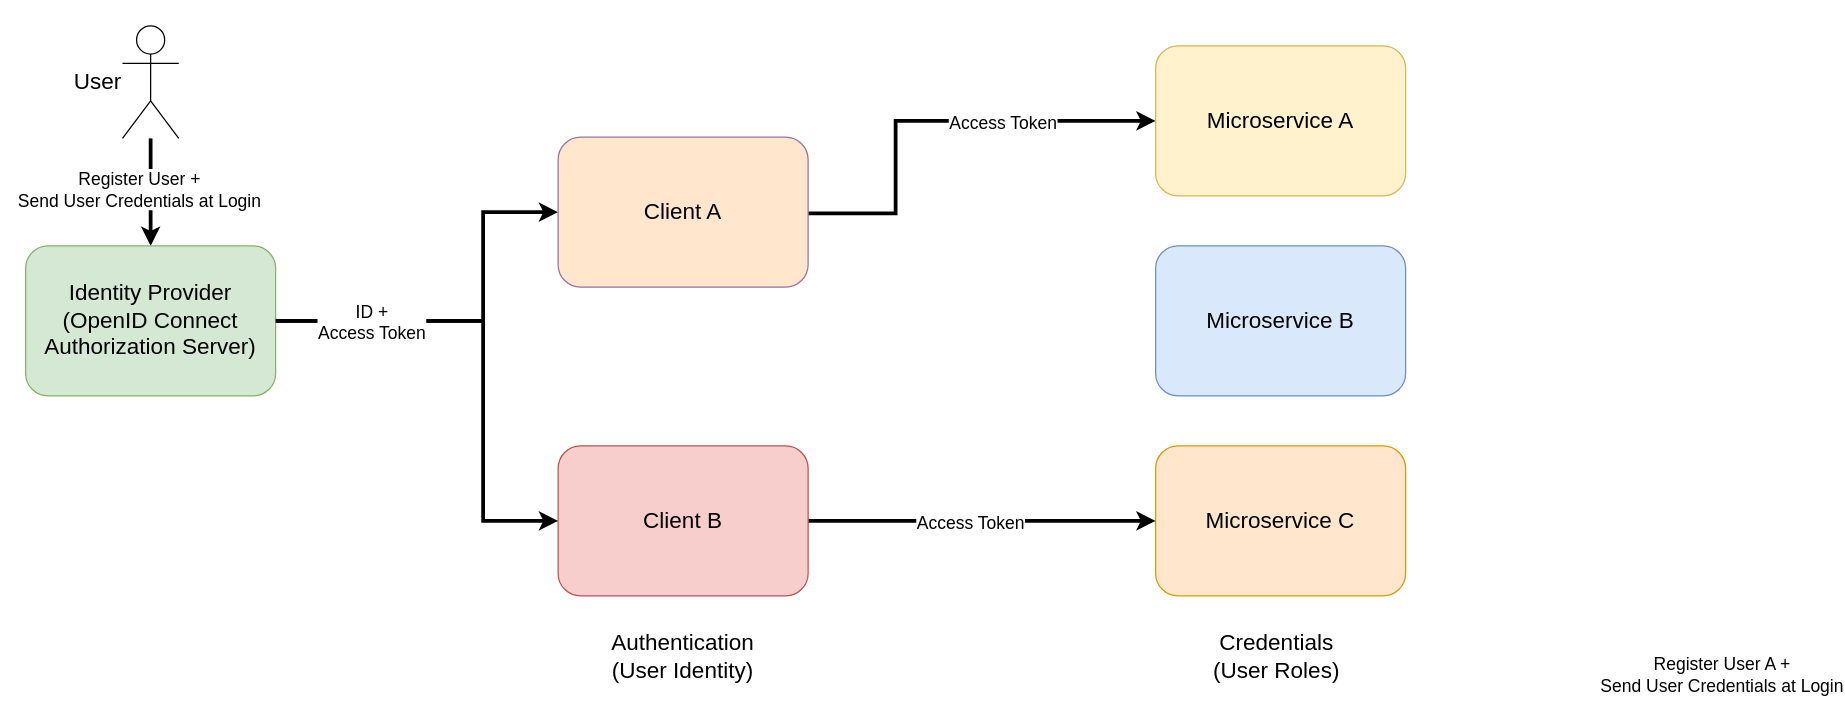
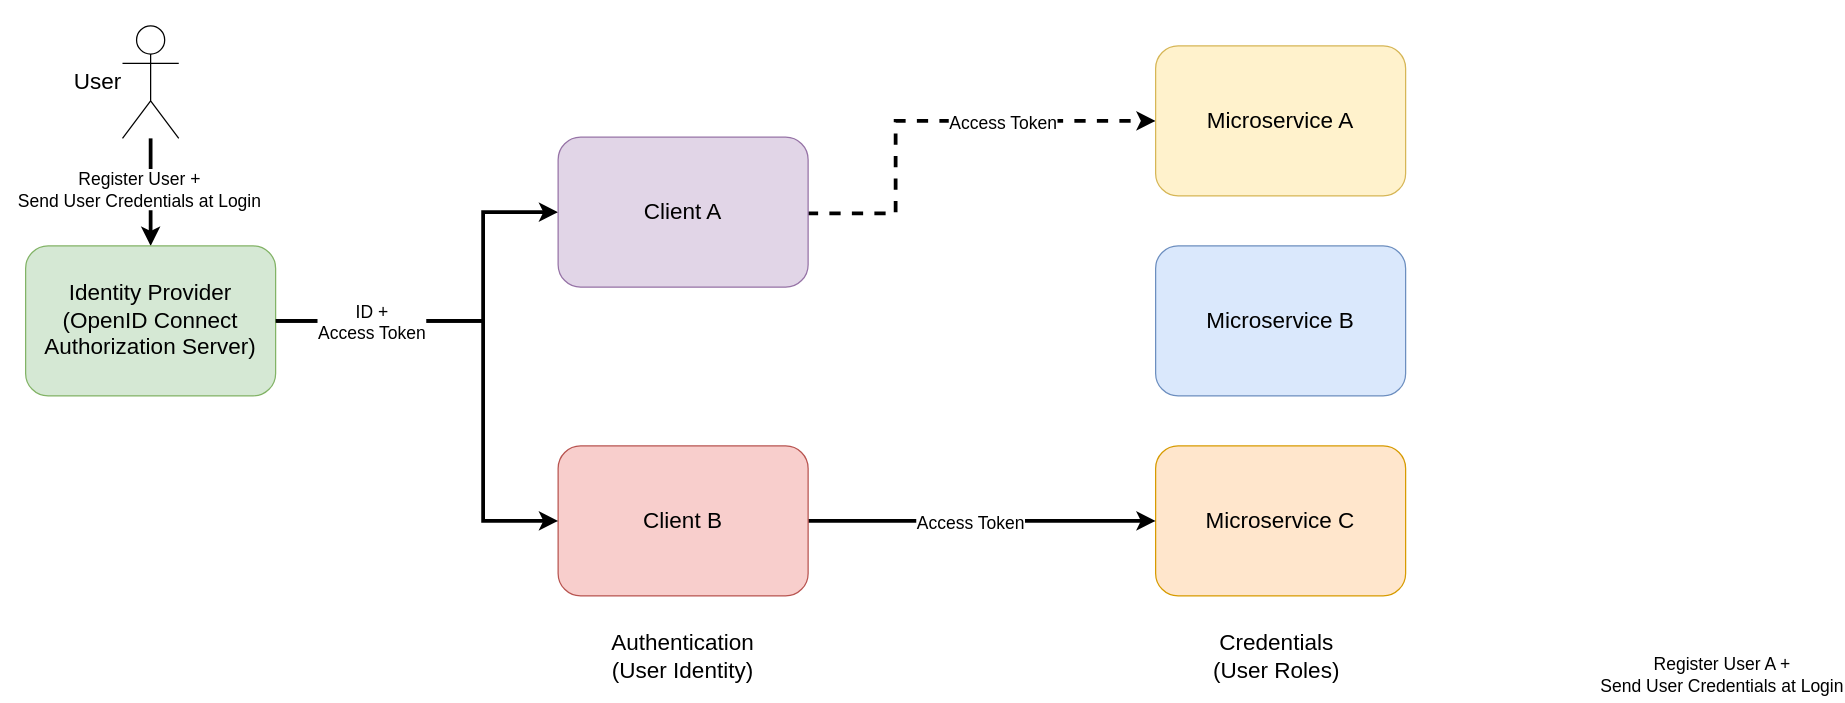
edge "Client A" -> "Microservice A": style solid -> dashed
node "Client A": fillcolor #ffe6cc -> #e1d5e7
